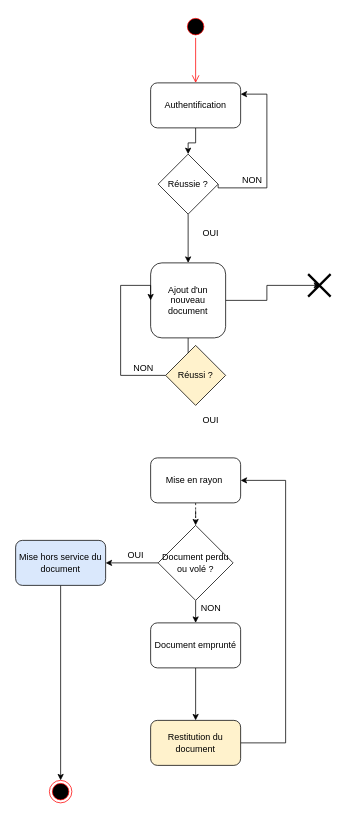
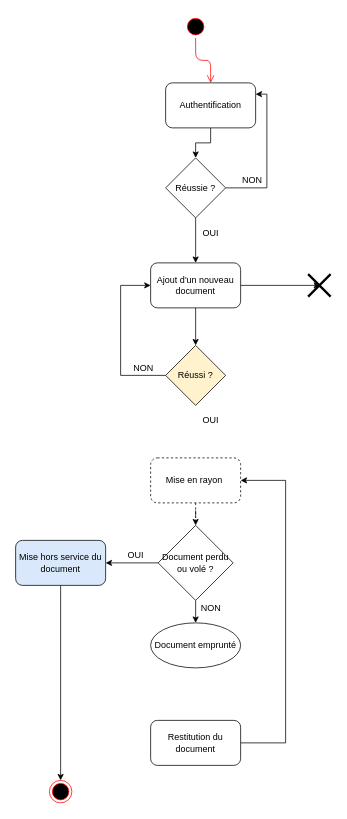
node "Authentification": moved (195, 105) -> (210, 105)
node "Réussie ?": moved (188, 184) -> (195, 188)
node "Ajout d'un nouveau document": size 75x75 -> 90x45
node "Mise en rayon": style solid -> dashed
node "Document emprunté": shape rounded rectangle -> ellipse
edge "Document emprunté" -> "Restitution du document": removed
node "Restitution du document": fillcolor #fff2cc -> #ffffff
